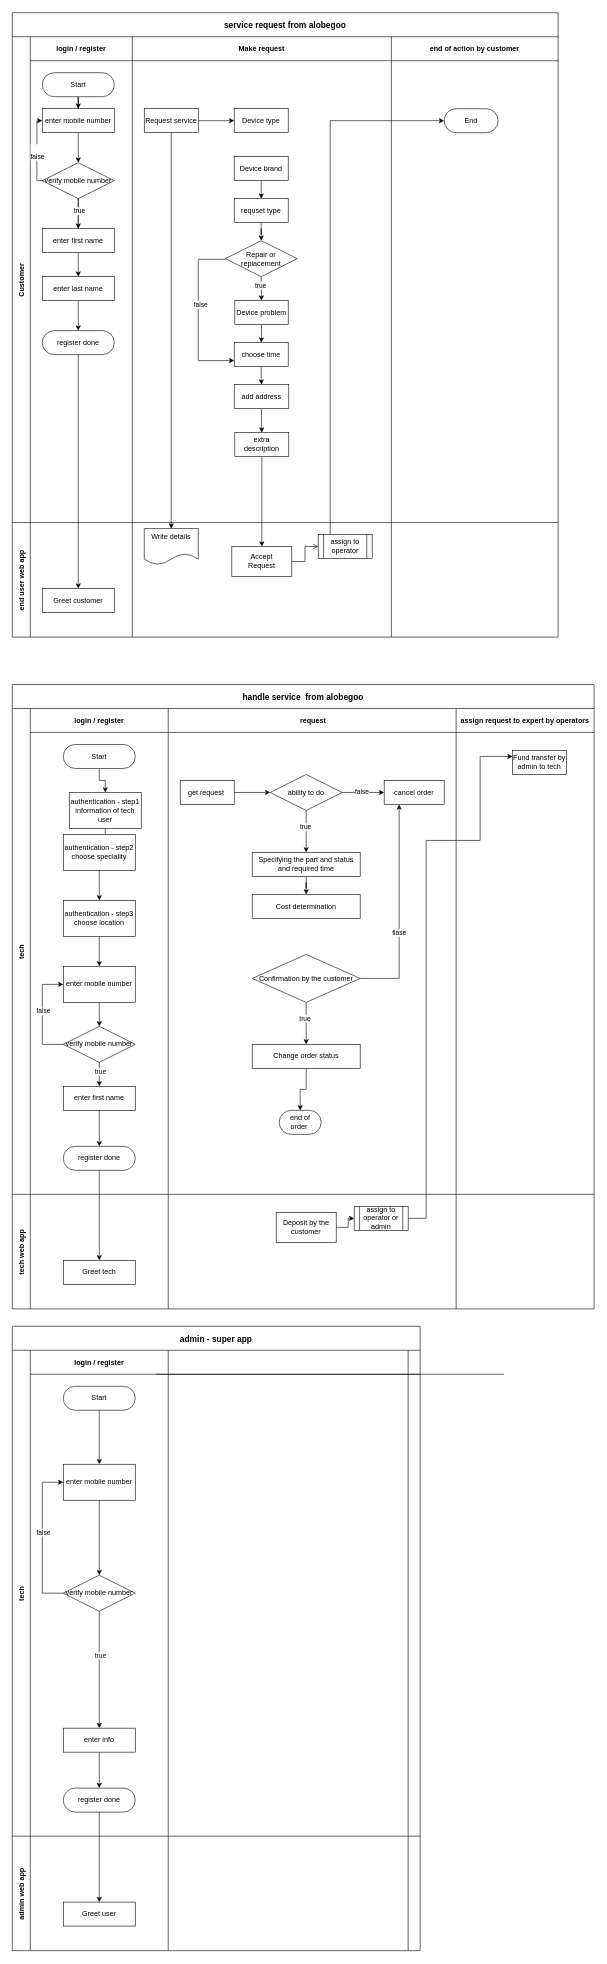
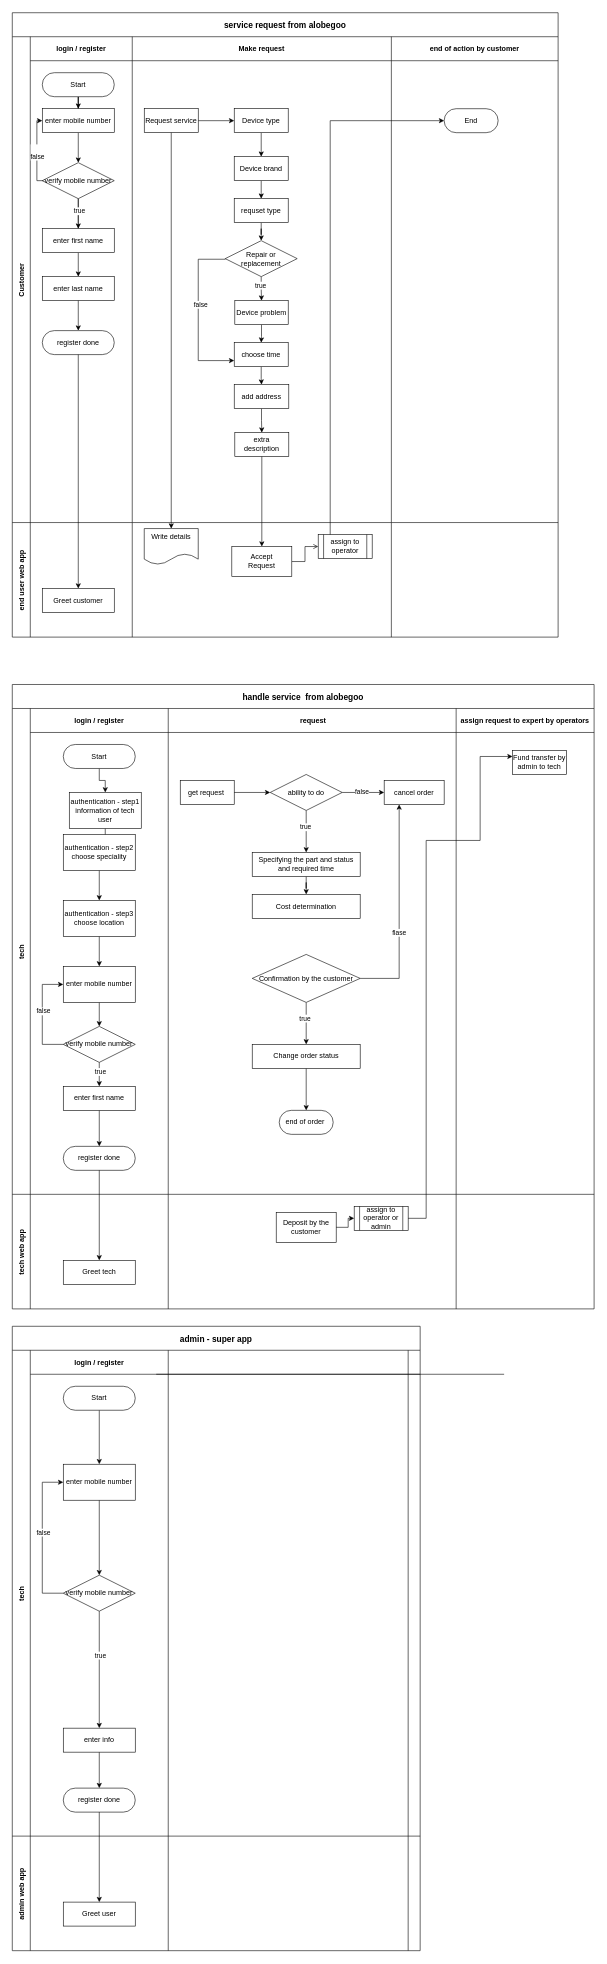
edge "Device type" -> "Device brand": added
node "end of order": size 42x24 -> 54x24
